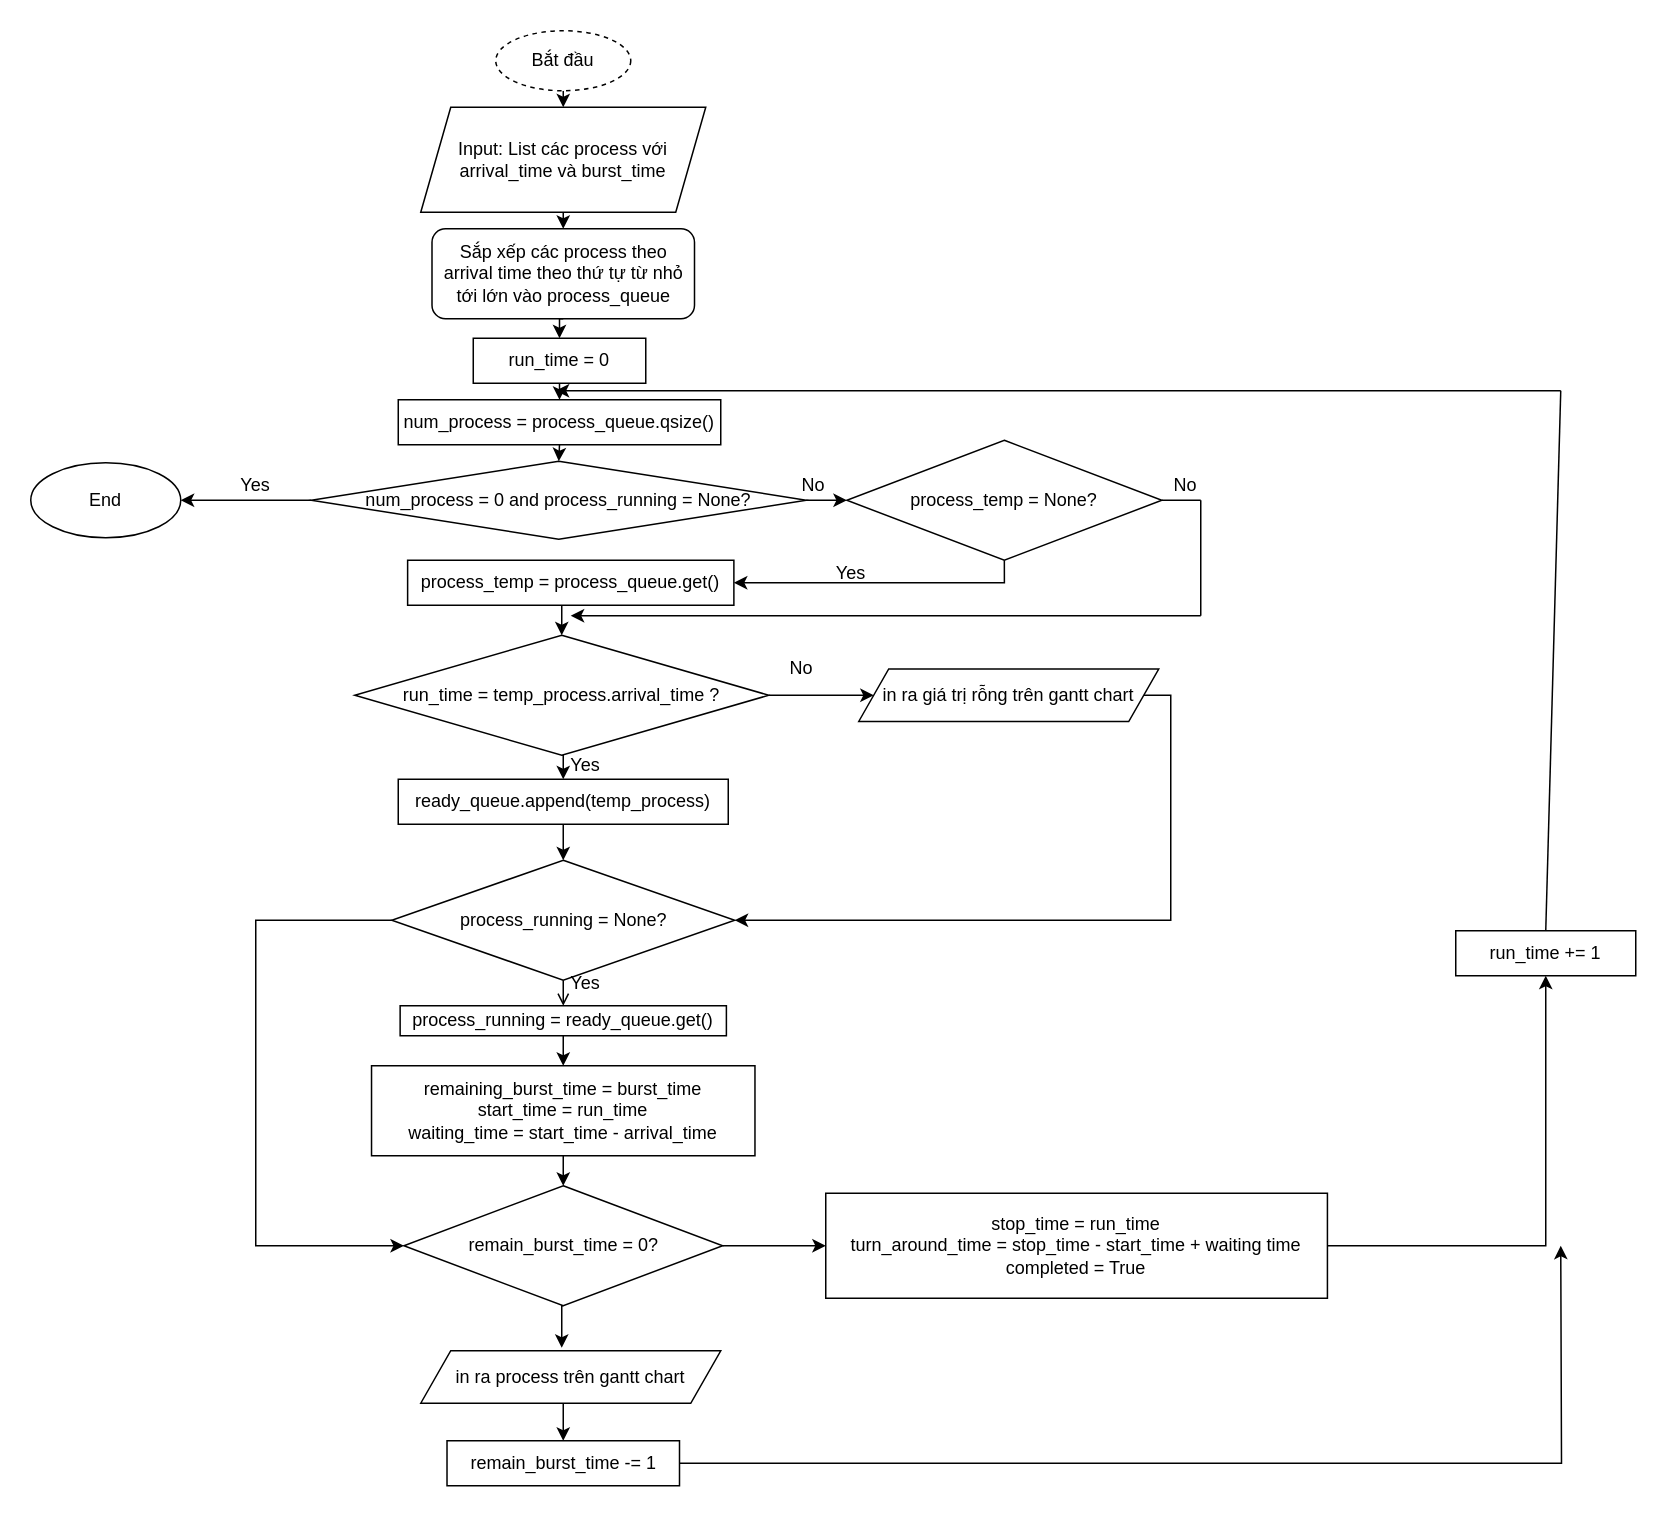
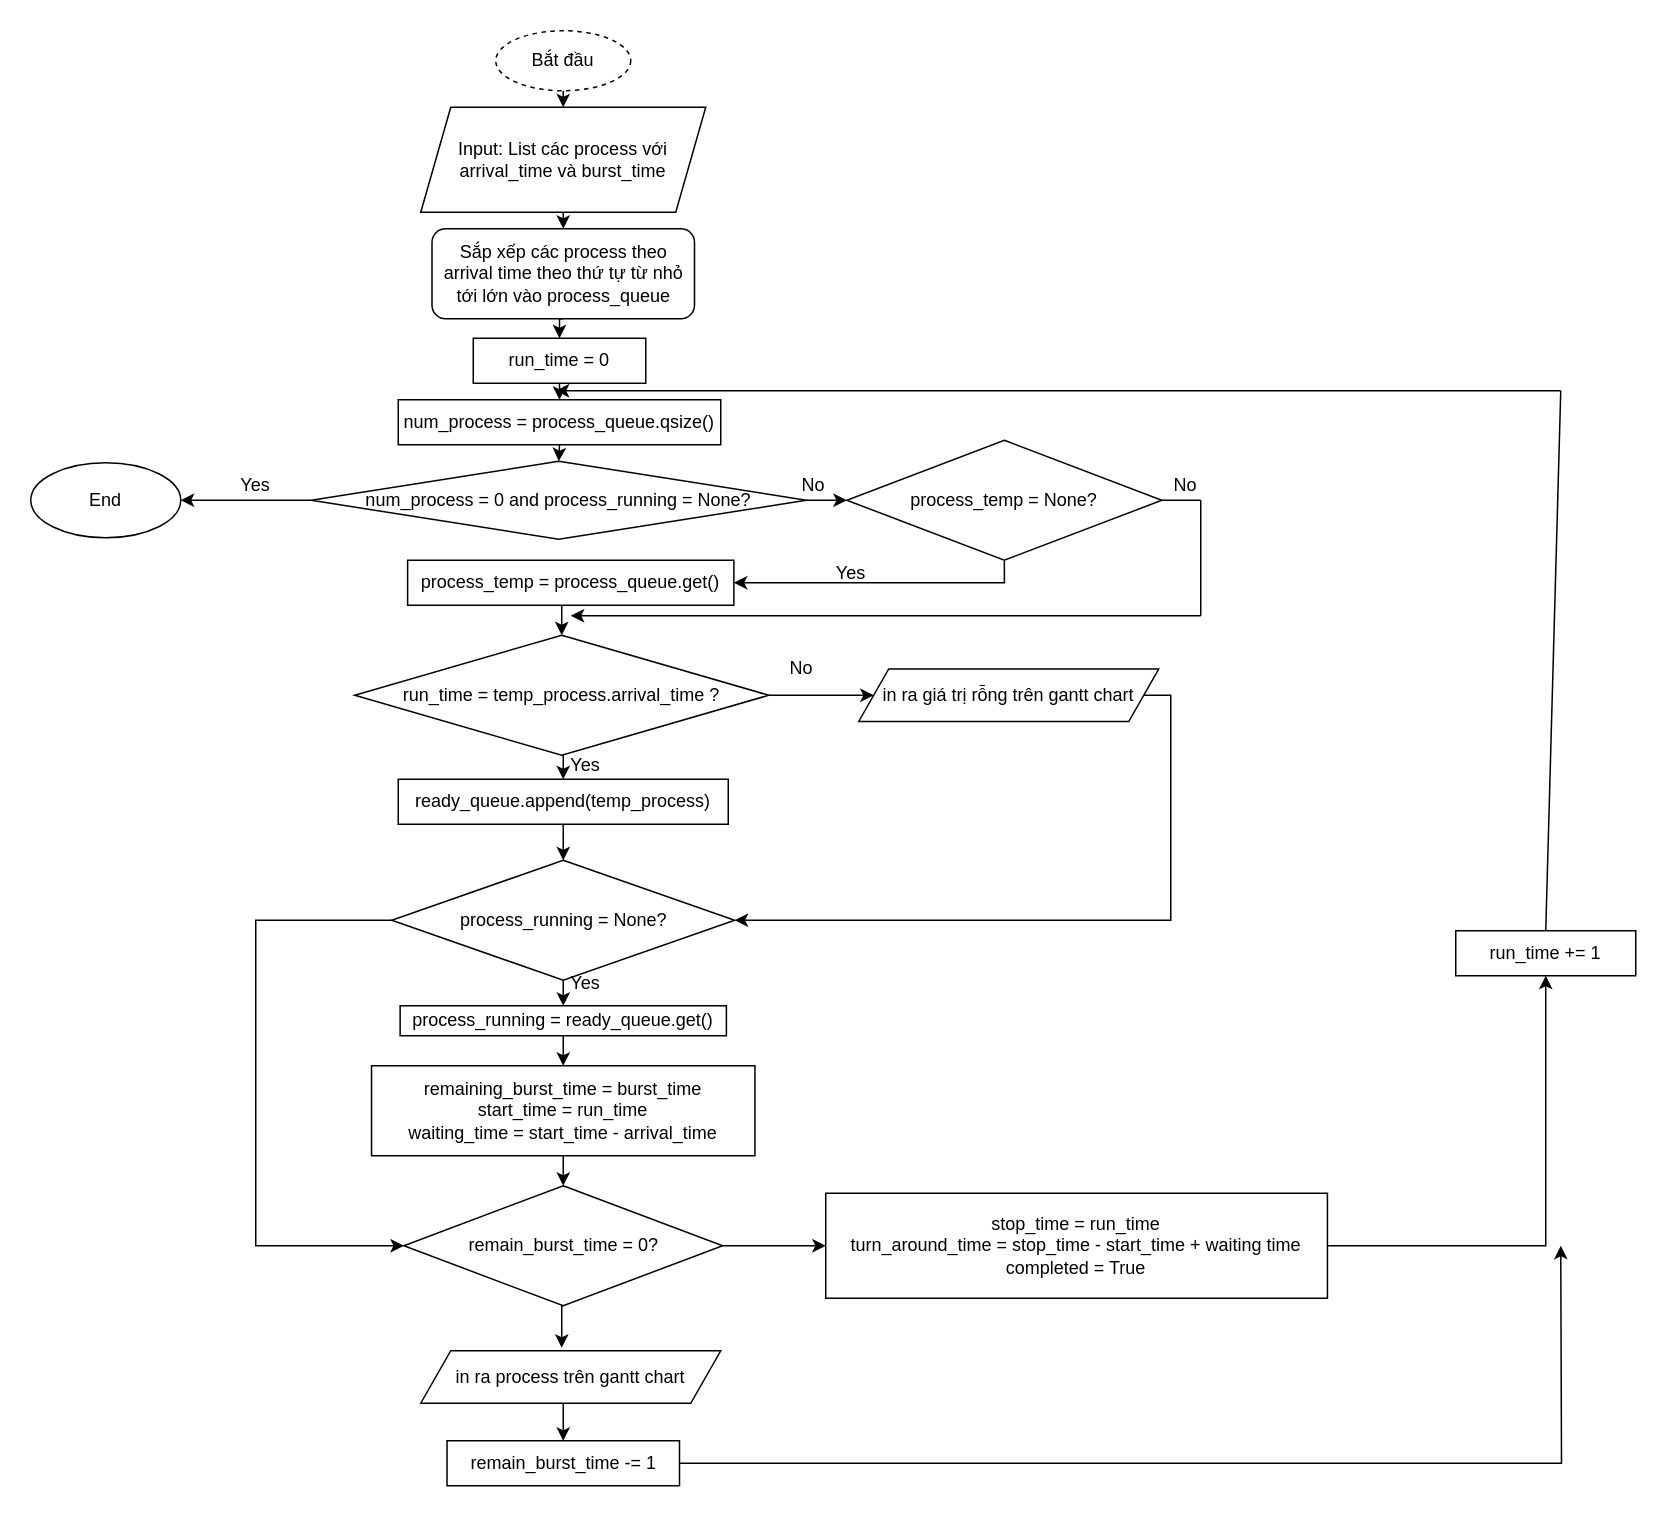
edge "process_running = None?" -> "process_running = ready_queue.get()": arrowhead open -> classic
